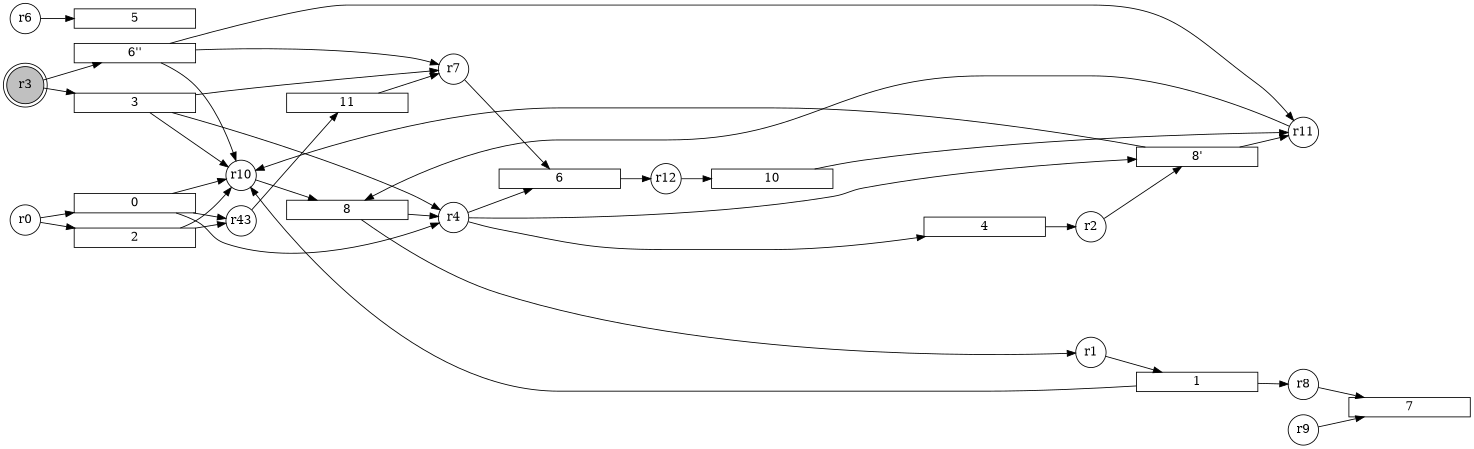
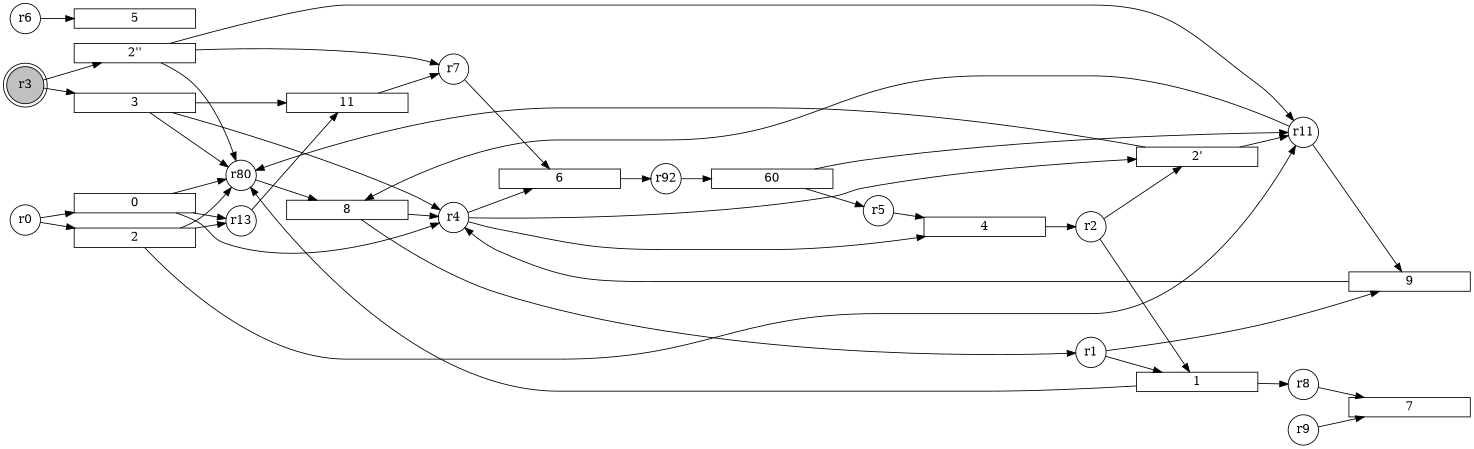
node "6''": label "6''" -> "2''"
edge "3" -> "r7": now "3" -> "11"
node "8'": label "8'" -> "2'"
node "r10": label "r10" -> "r80"
node "r12": label "r12" -> "r92"
node "10": label "10" -> "60"
node "r5": added
node "r43": label "r43" -> "r13"
node "9": added
edge "r2" -> "1": added
edge "2" -> "r11": added
